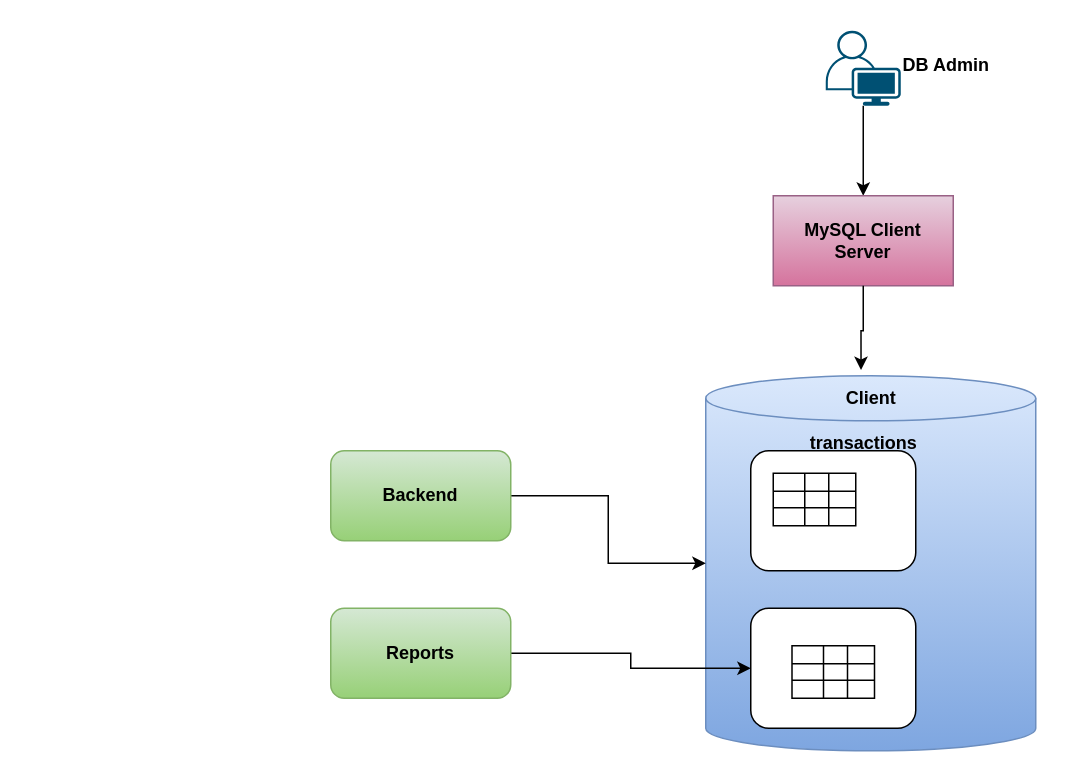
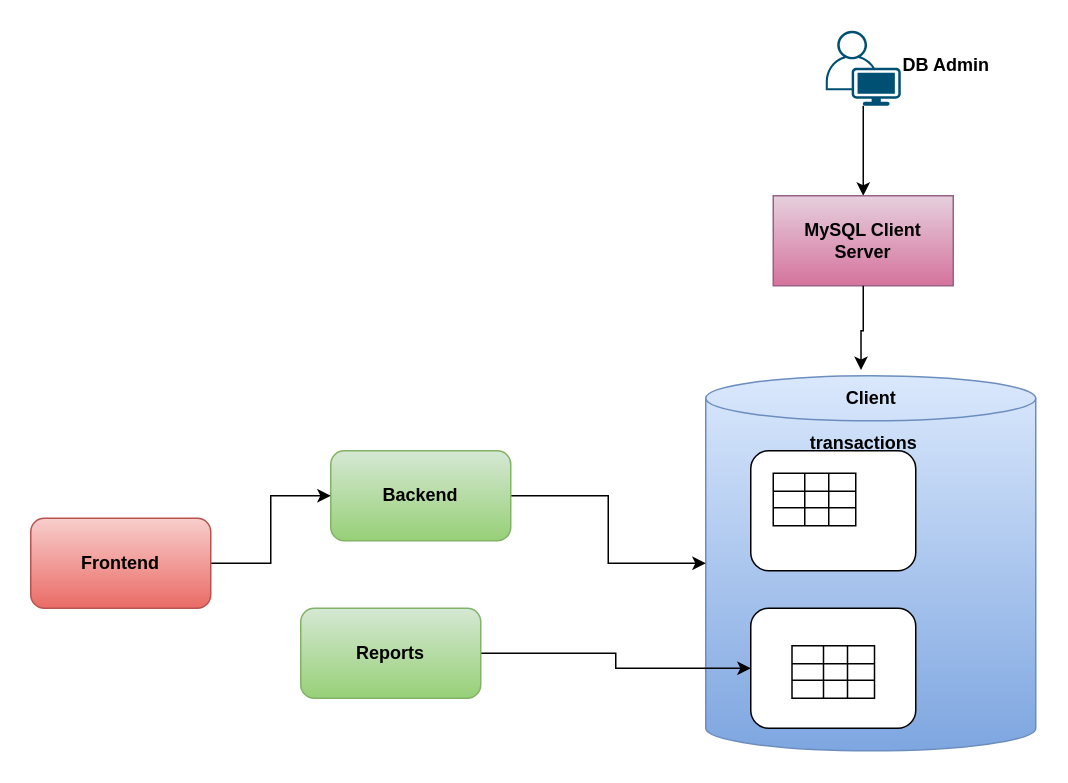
edge "Frontend" -> "Backend": added
node "Frontend": added
node "Reports": moved (421, 653) -> (391, 653)
